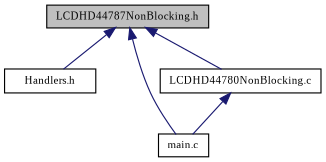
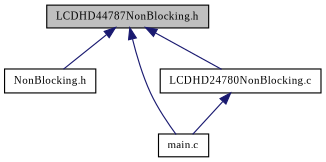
node "Handlers.h": label "Handlers.h" -> "NonBlocking.h"
node "LCDHD44780NonBlocking.c": label "LCDHD44780NonBlocking.c" -> "LCDHD24780NonBlocking.c"
